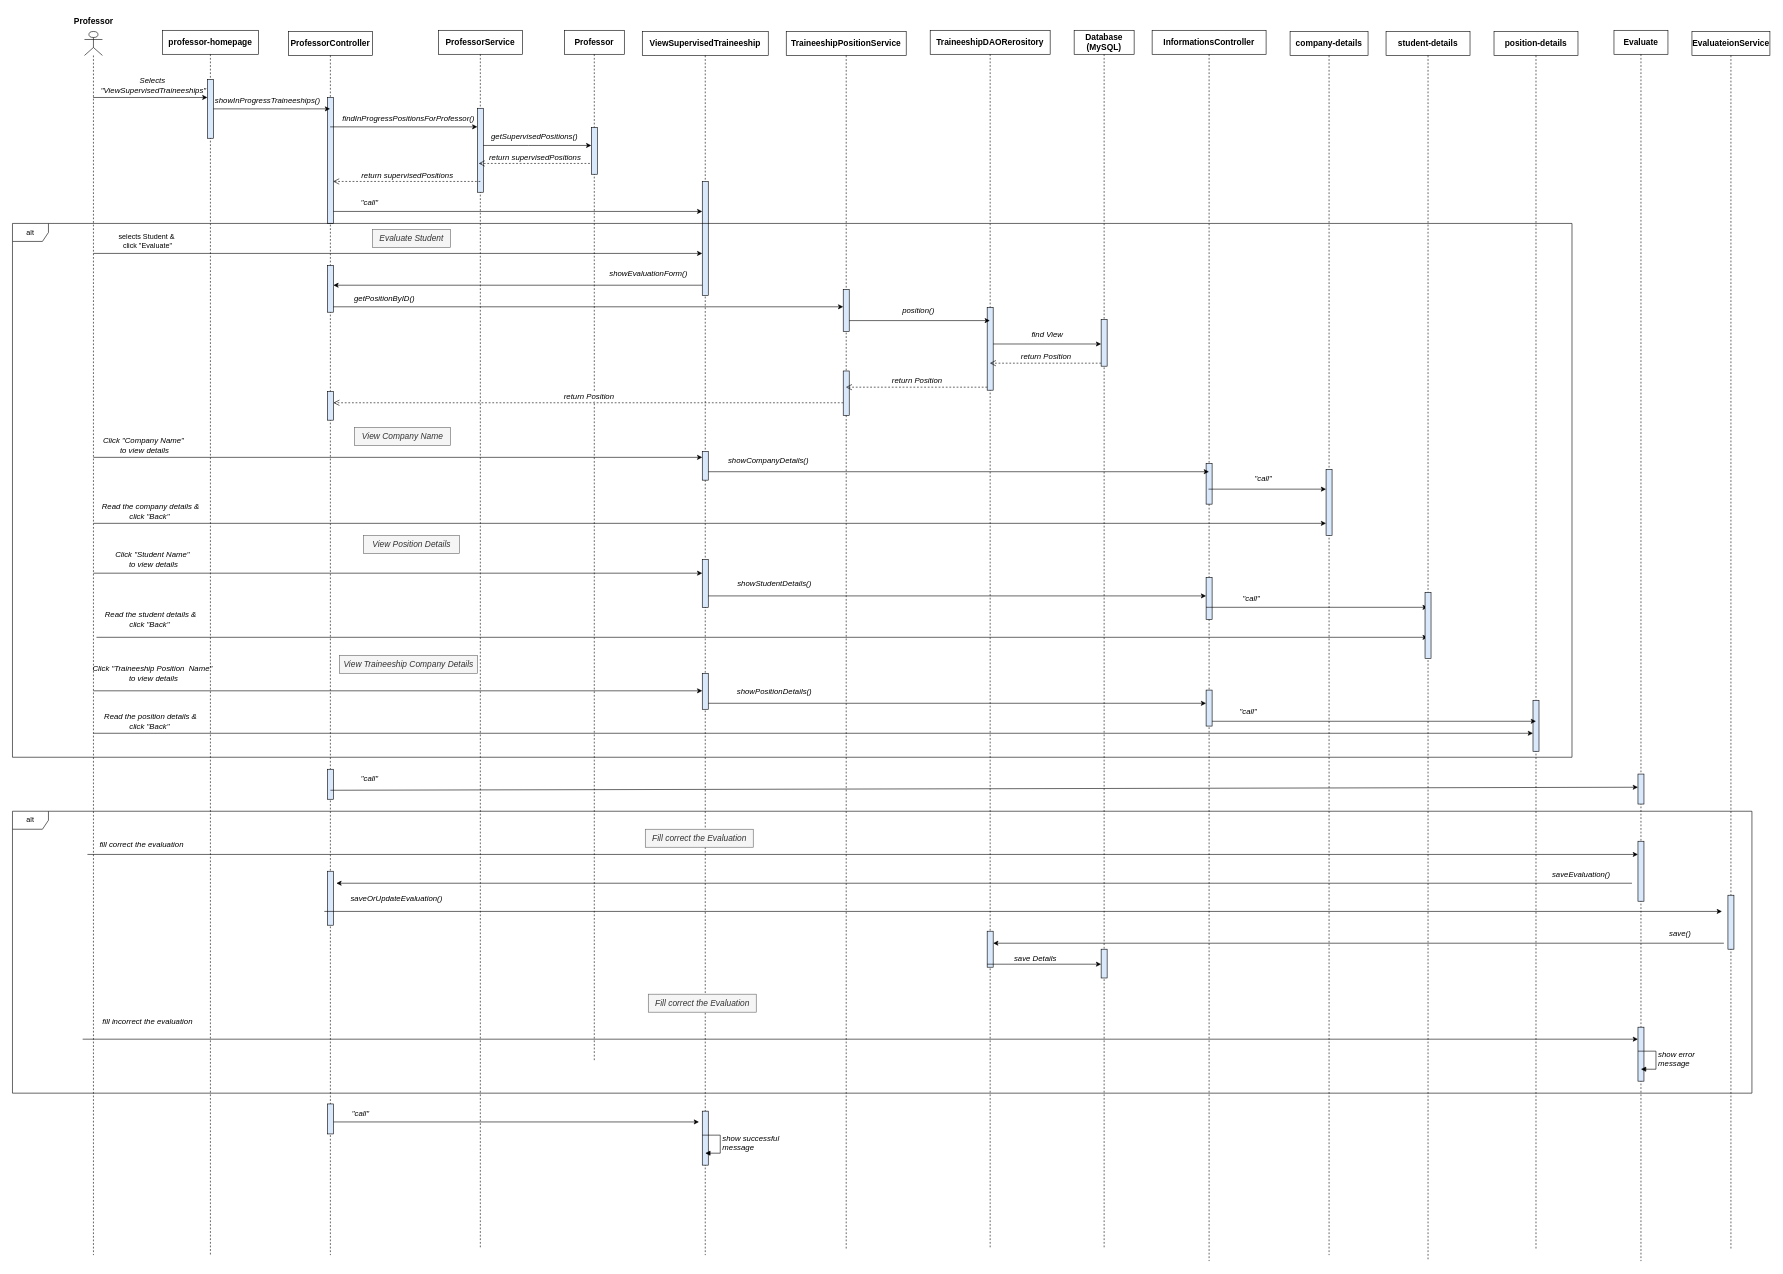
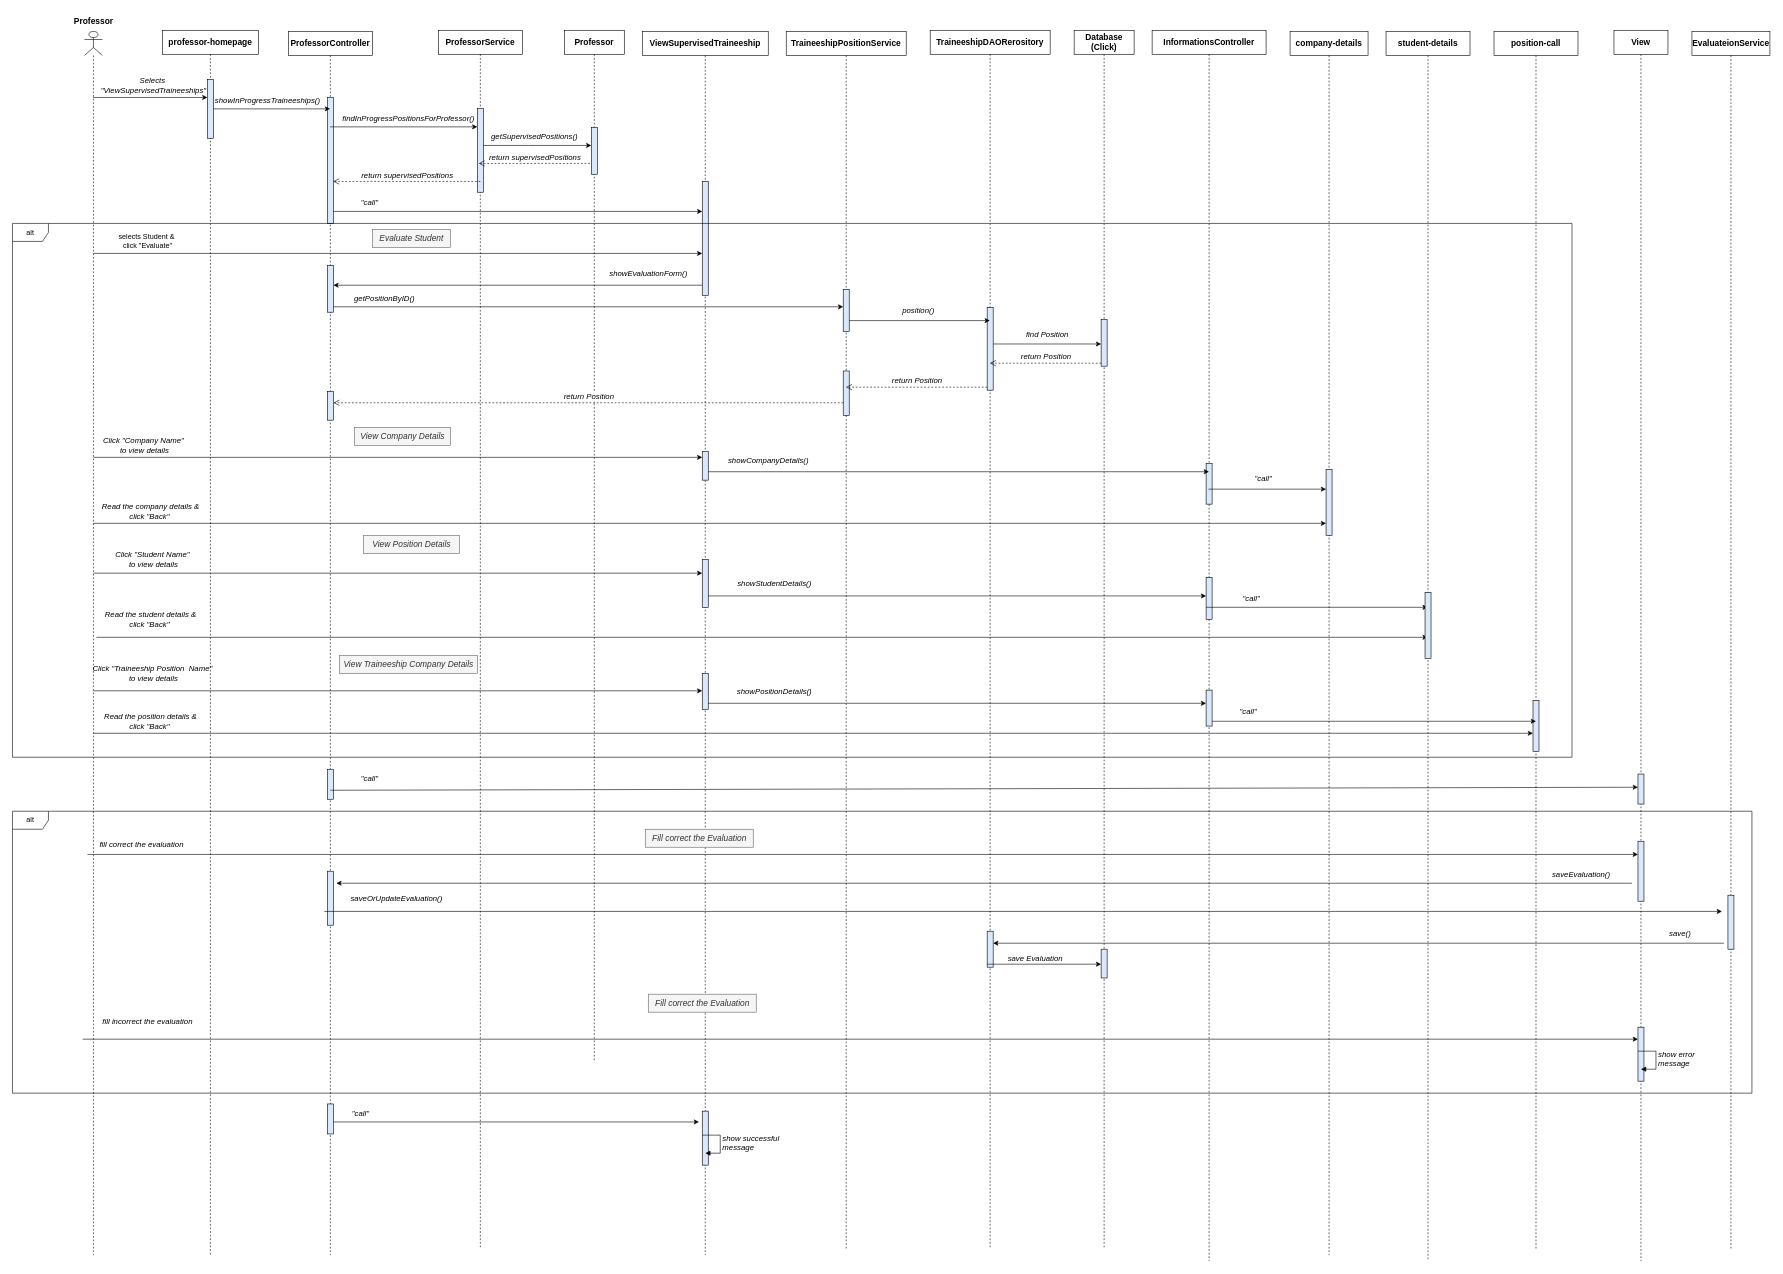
node "Database (MySQL)": label "Database (MySQL)" -> "Database (Click)"
node "Evaluate": label "Evaluate" -> "View"
node "position-details": label "position-details" -> "position-call"
node "find View": label "find View" -> "find Position"
node "View Company Name": label "View Company Name" -> "View Company Details"
node "save Details": label "save Details" -> "save Evaluation"
